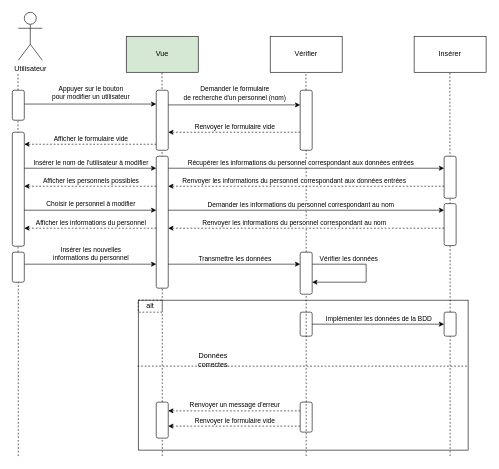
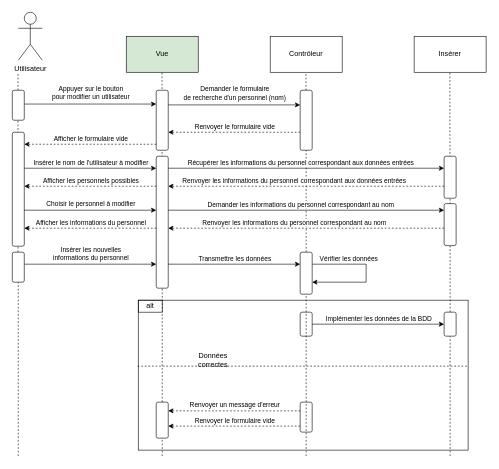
node "Vérifier": label "Vérifier" -> "Contrôleur"
node "alt": style dashed -> solid
